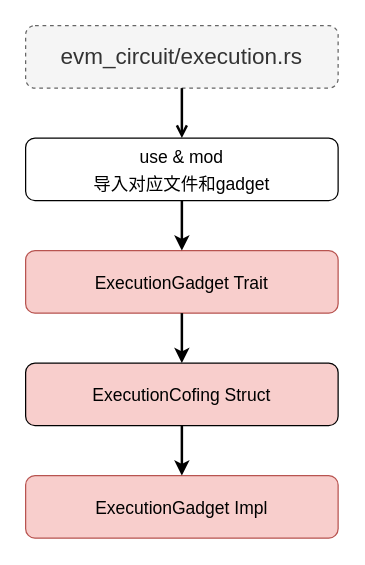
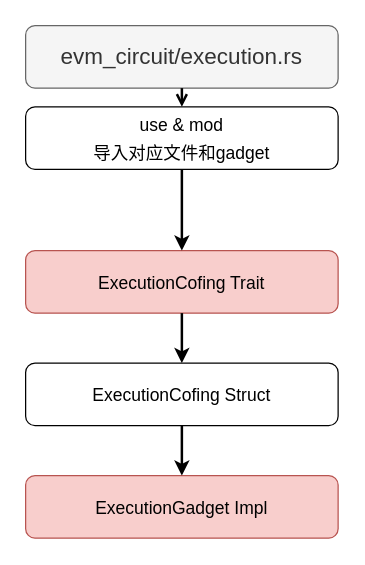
node "evm_circuit/execution.rs": style dashed -> solid
node "use & mod 导入对应文件和gadget": moved (182, 169) -> (182, 138)
node "ExecutionGadget Trait": label "ExecutionGadget Trait" -> "ExecutionCofing Trait"
node "ExecutionCofing Struct": fillcolor #f8cecc -> #ffffff
